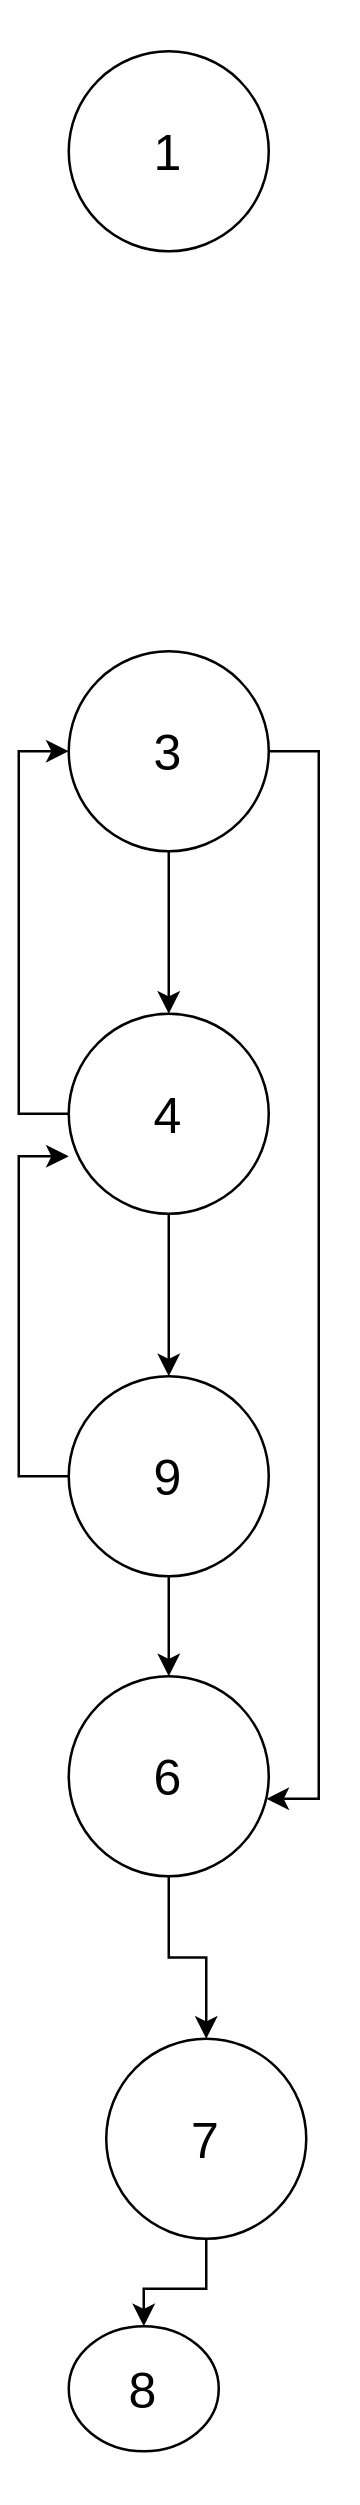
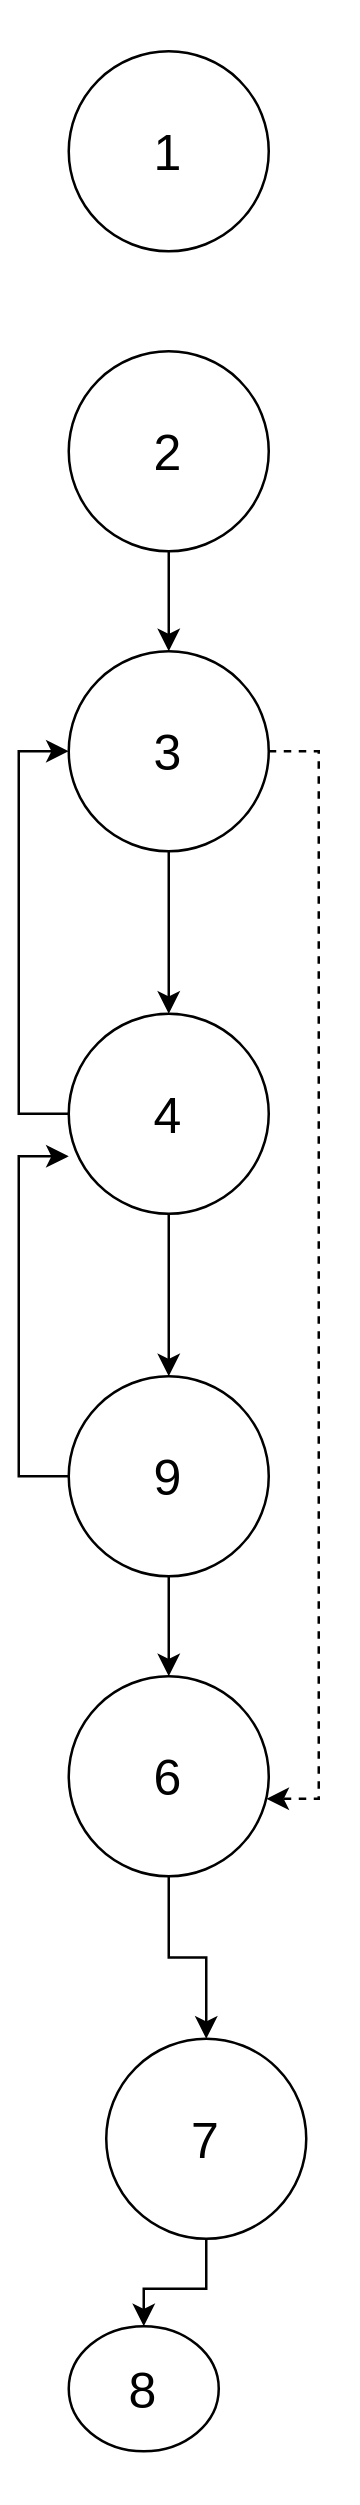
node "2": added
edge "2" -> "3": added
edge "3" -> "6": style solid -> dashed
